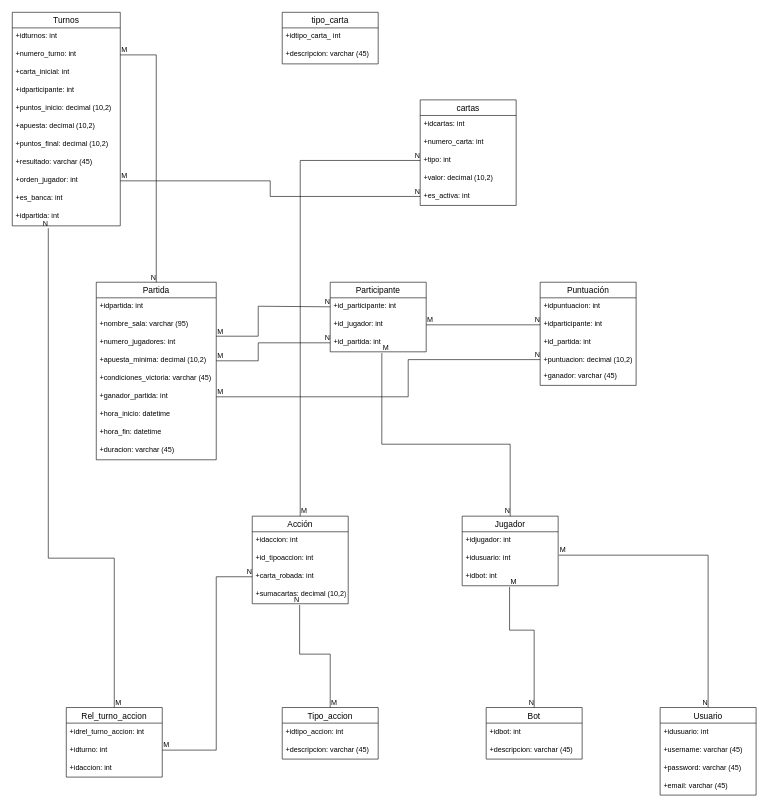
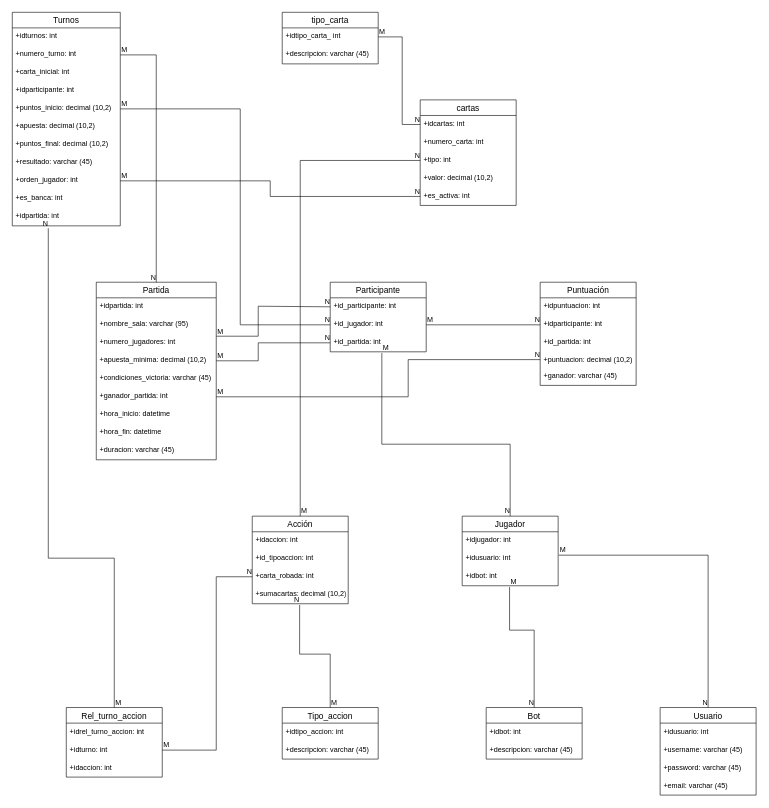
edge "+idtipo_carta_ int" -- "+idcartas: int": added, labels "M", "N"
edge "+puntos_inicio: decimal (10,2)" -- "+id_jugador: int": added, labels "M", "N"
